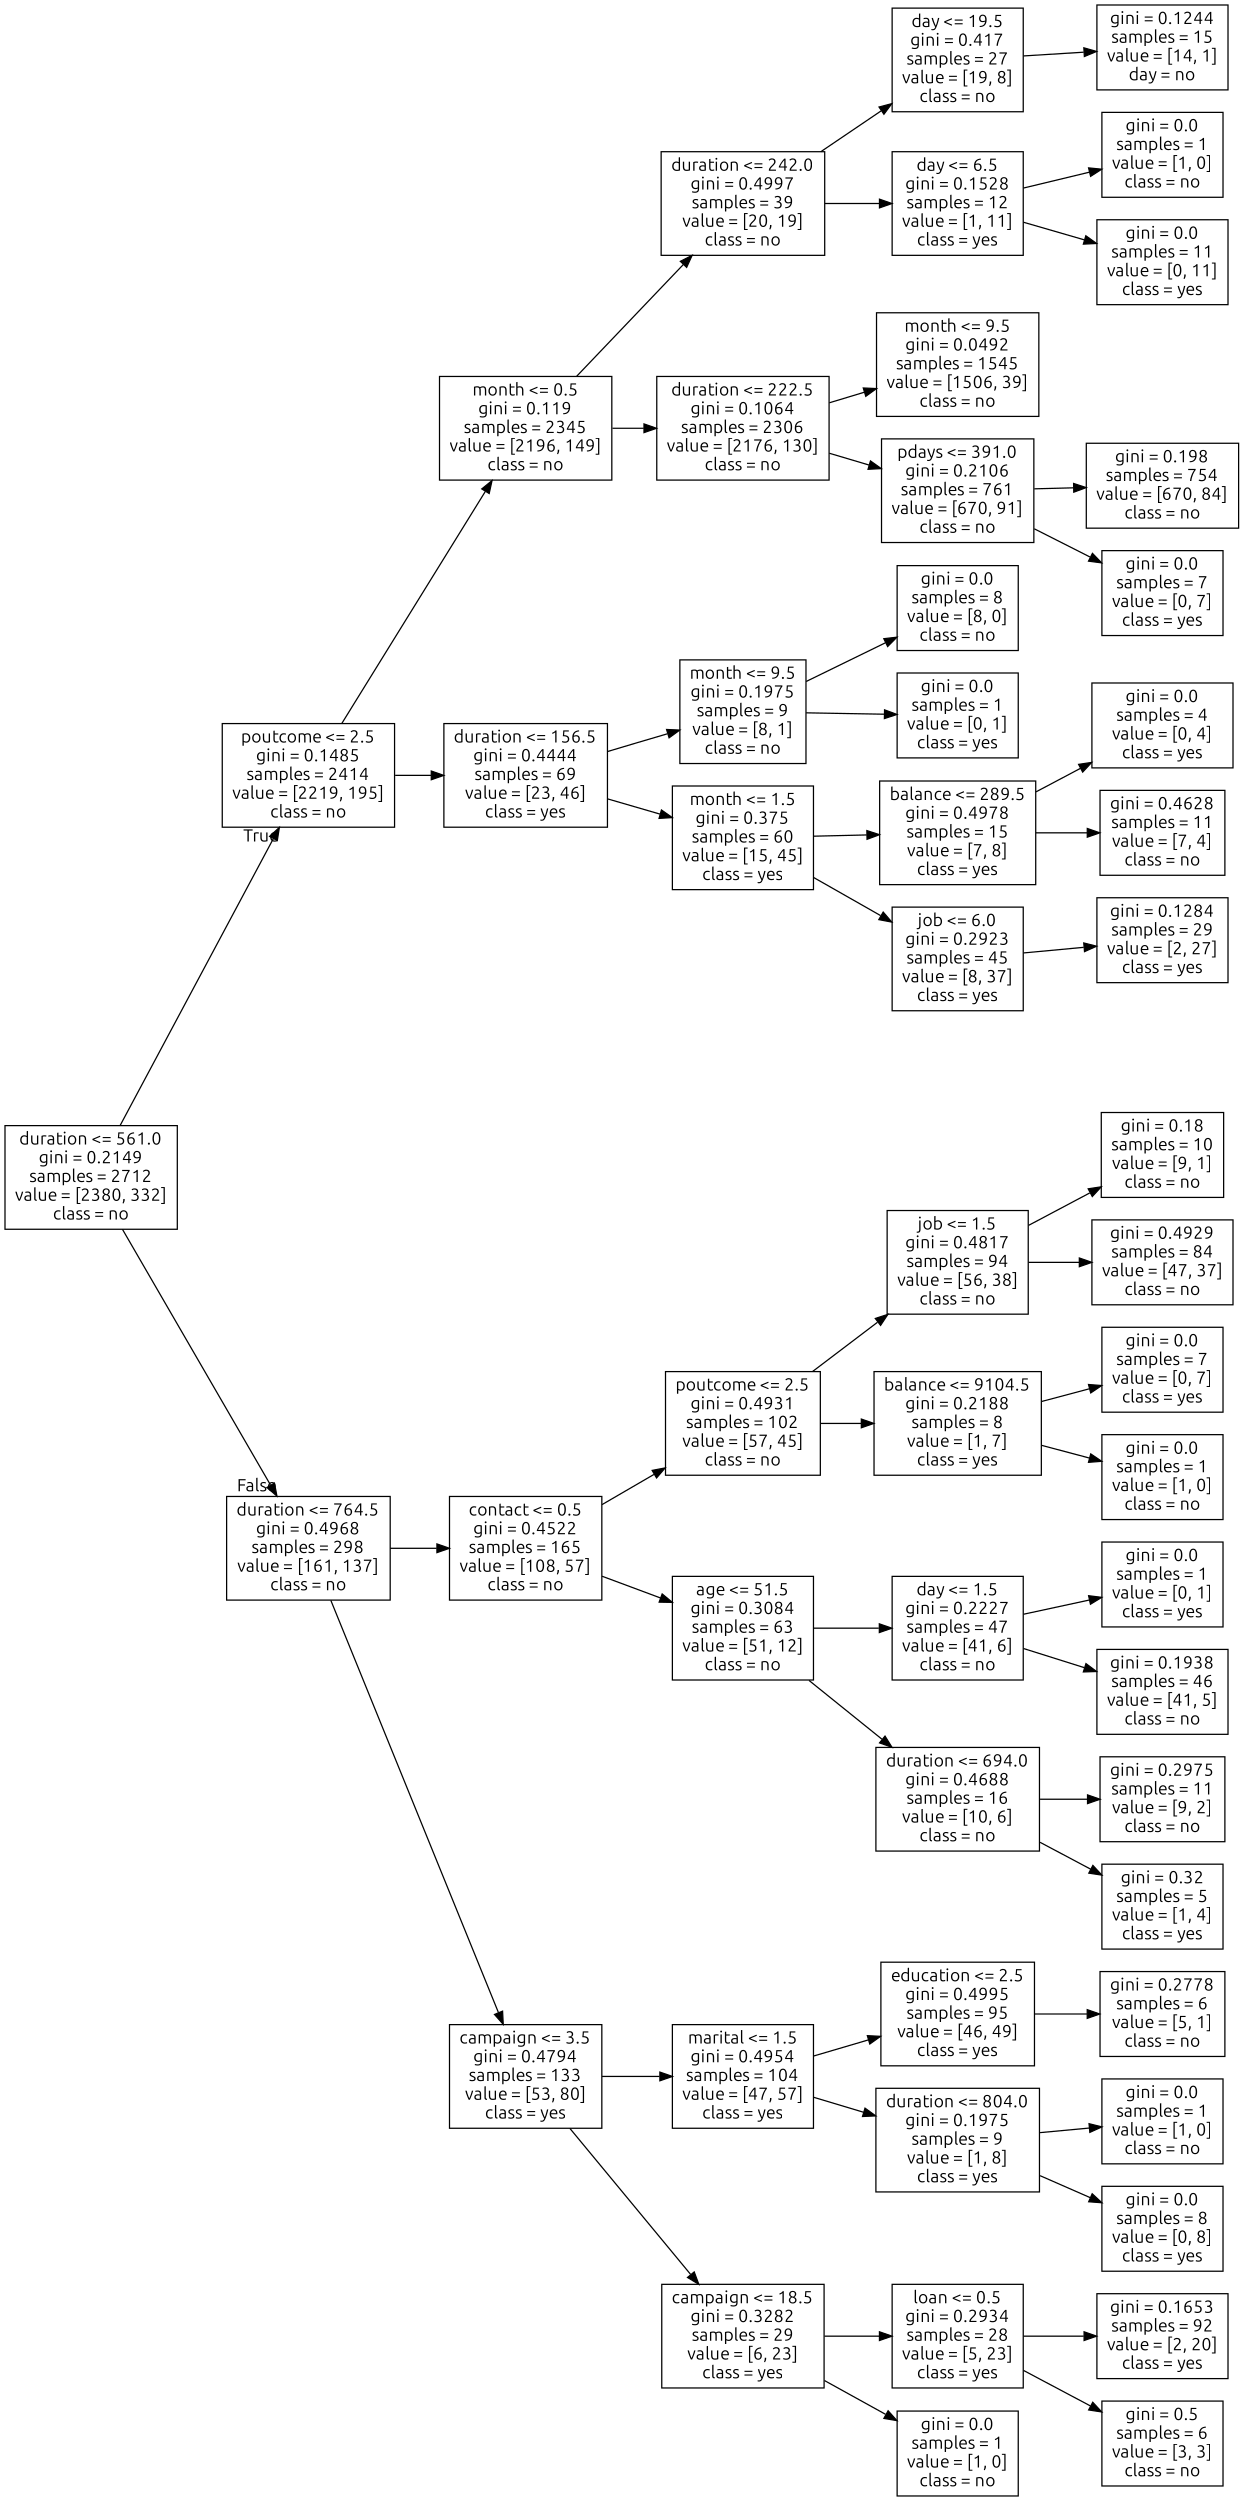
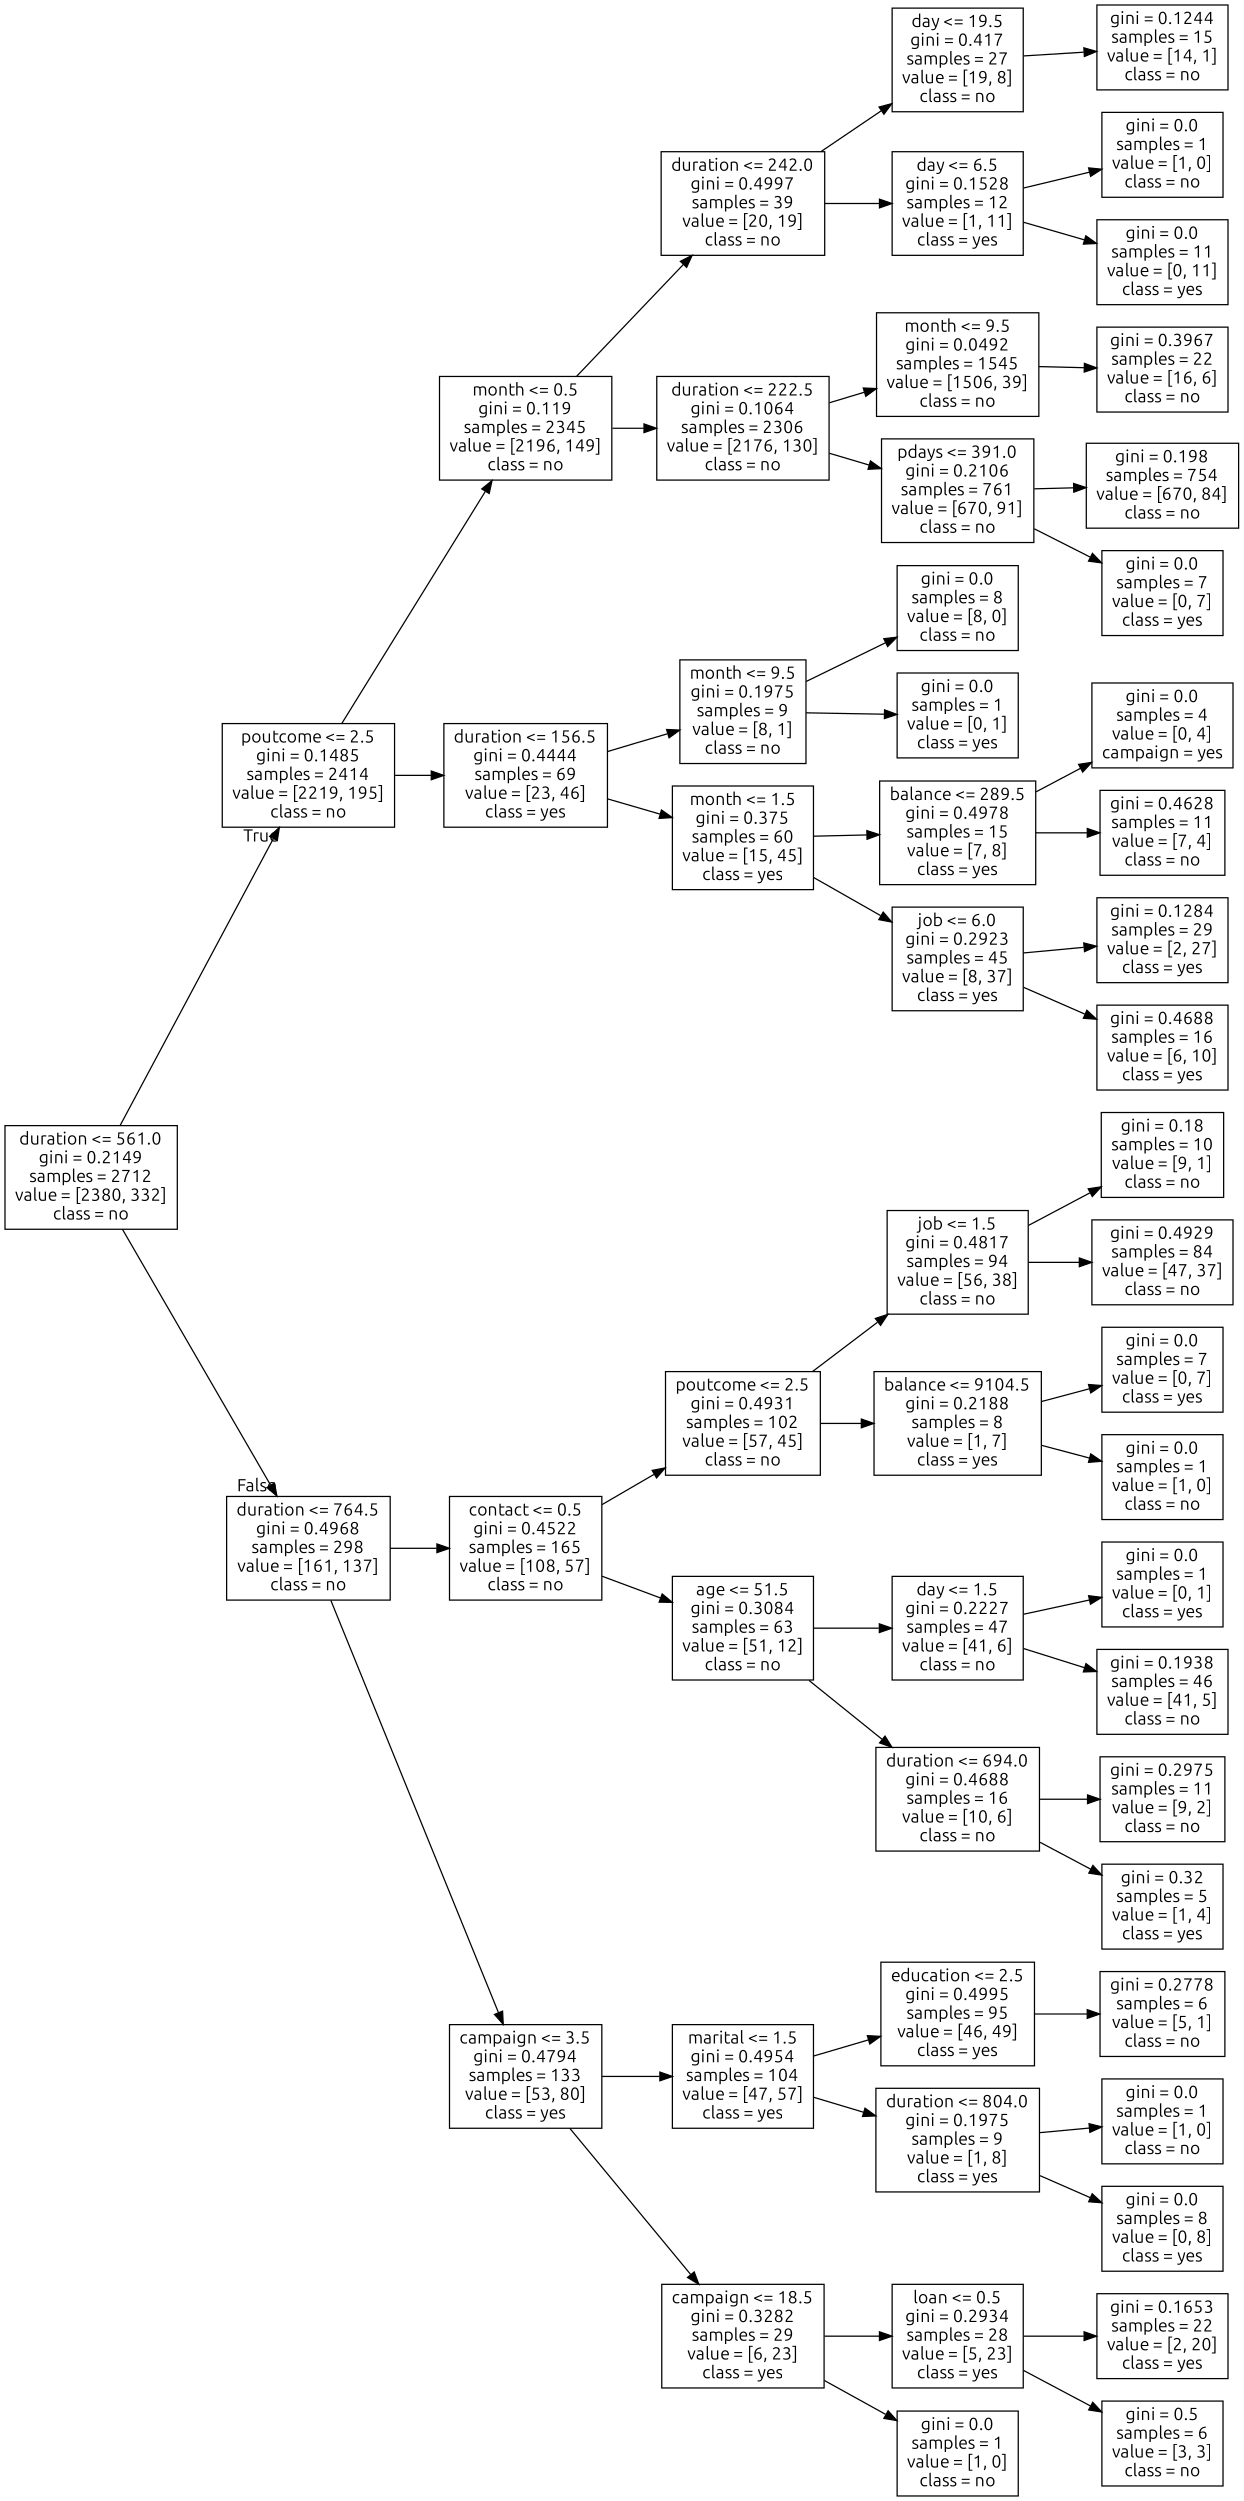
node "gini = 0.1244 samples = 15 value = [14, 1] day = no": label "gini = 0.1244 samples = 15 value = [14, 1] day = no" -> "gini = 0.1244 samples = 15 value = [14, 1] class = no"
node "gini = 0.3967 samples = 22 value = [16, 6] class = no": added
node "gini = 0.0 samples = 4 value = [0, 4] class = yes": label "gini = 0.0 samples = 4 value = [0, 4] class = yes" -> "gini = 0.0 samples = 4 value = [0, 4] campaign = yes"
node "gini = 0.4688 samples = 16 value = [6, 10] class = yes": added
node "gini = 0.1653 samples = 92 value = [2, 20] class = yes": label "gini = 0.1653 samples = 92 value = [2, 20] class = yes" -> "gini = 0.1653 samples = 22 value = [2, 20] class = yes"
